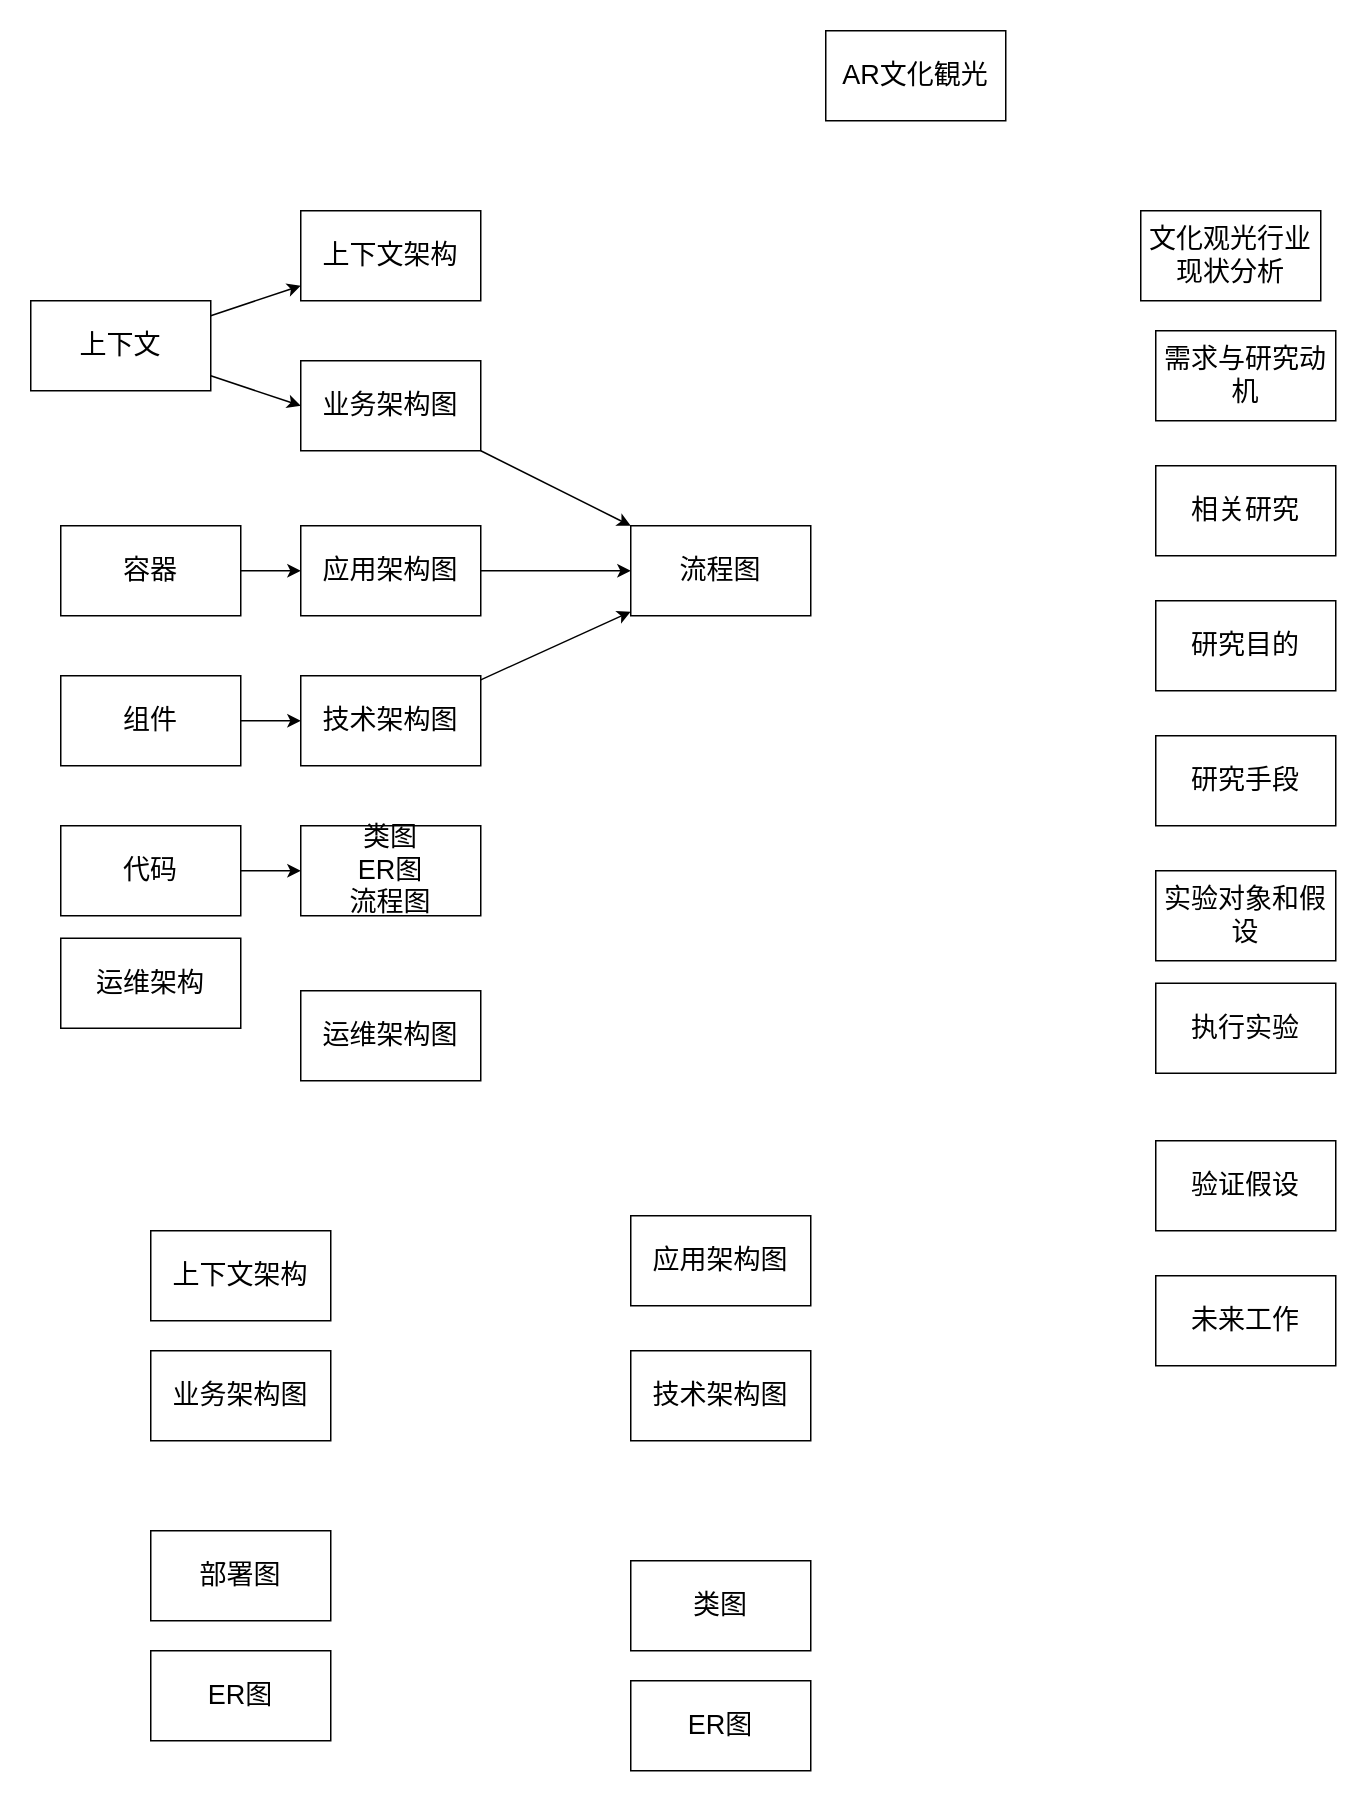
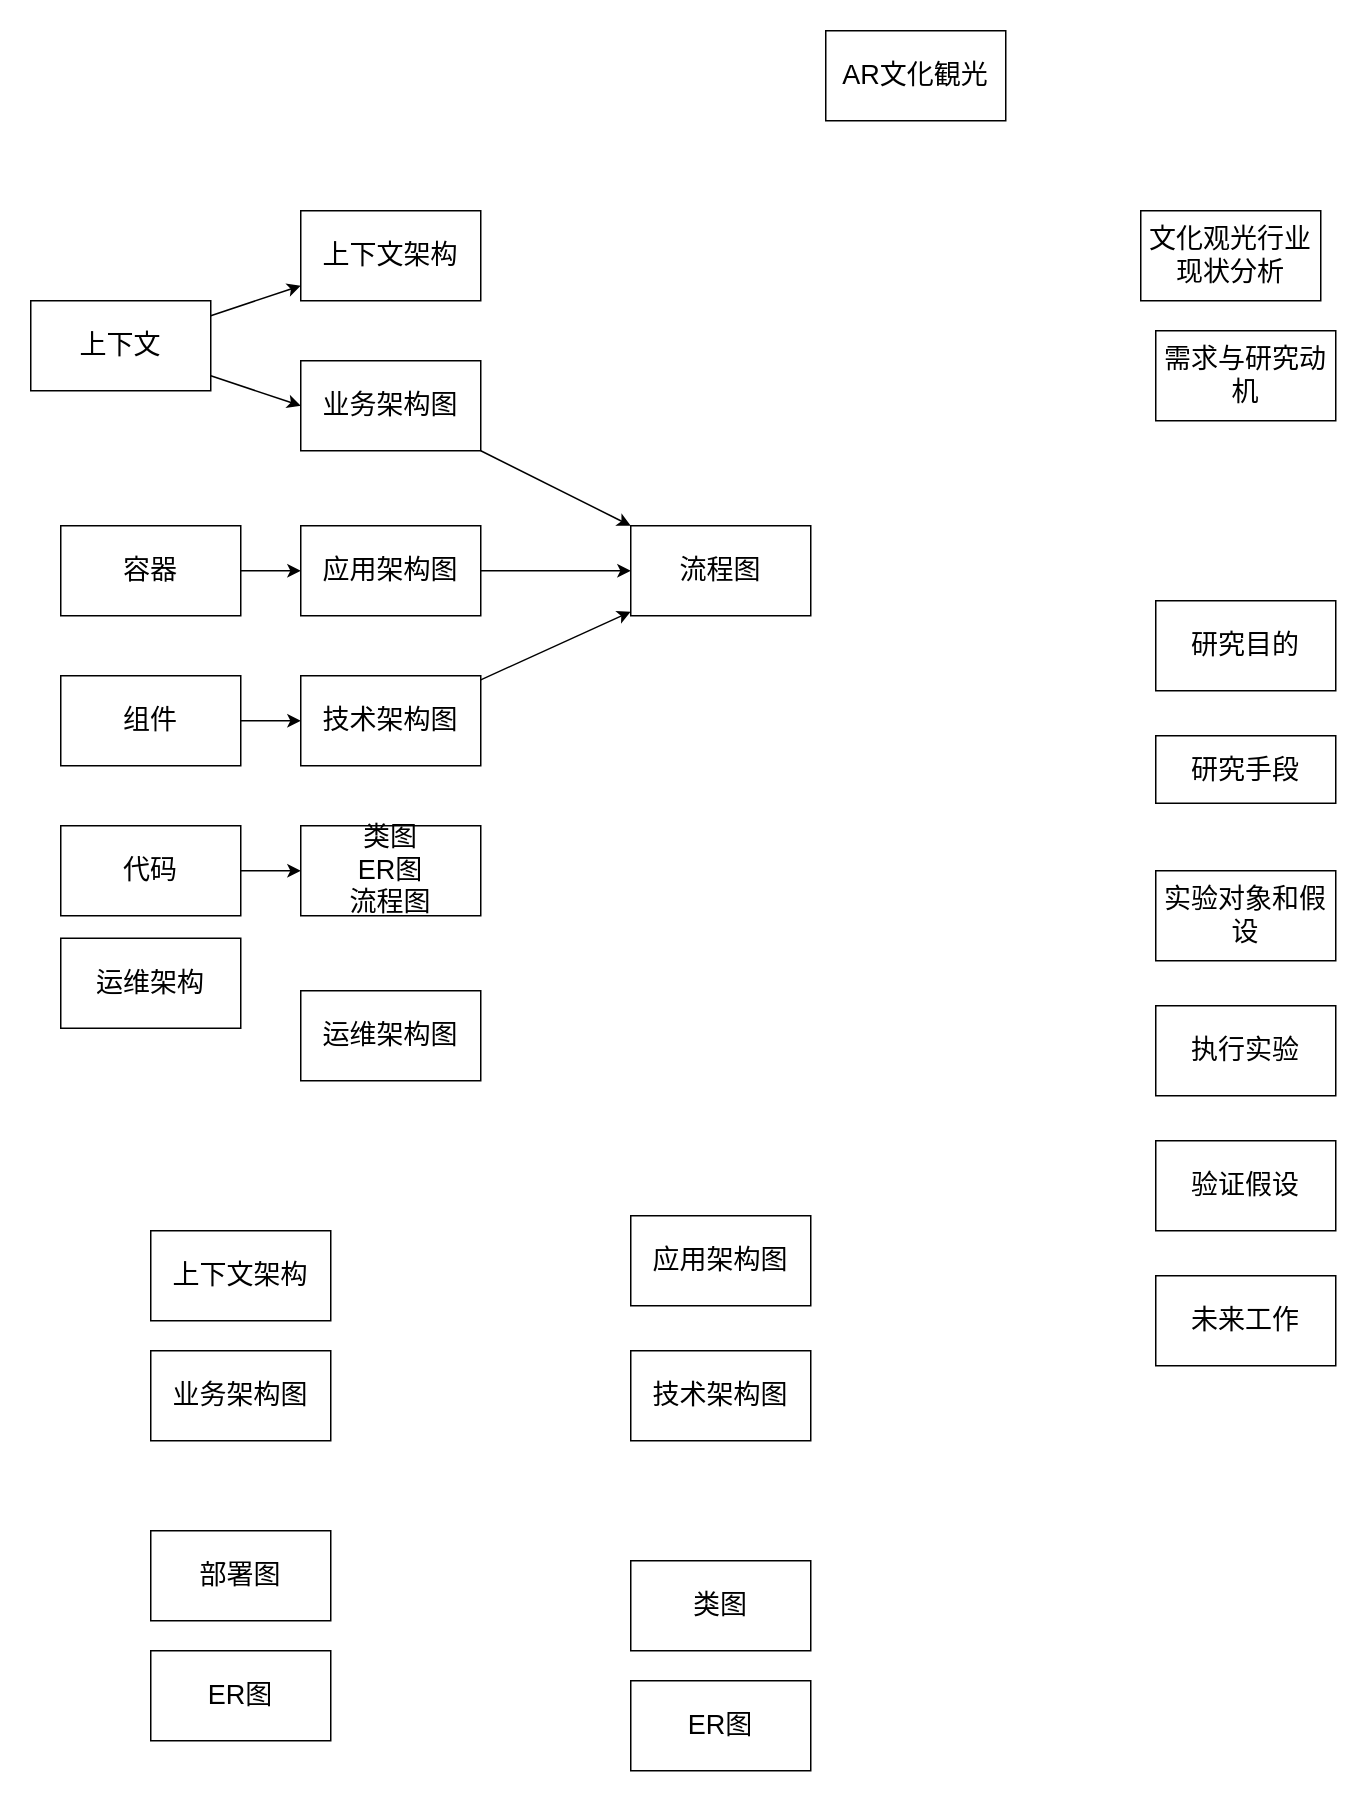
node "相关研究": removed
node "研究手段": size 180x90 -> 180x68
node "执行实验": moved (1246, 1028) -> (1246, 1051)
